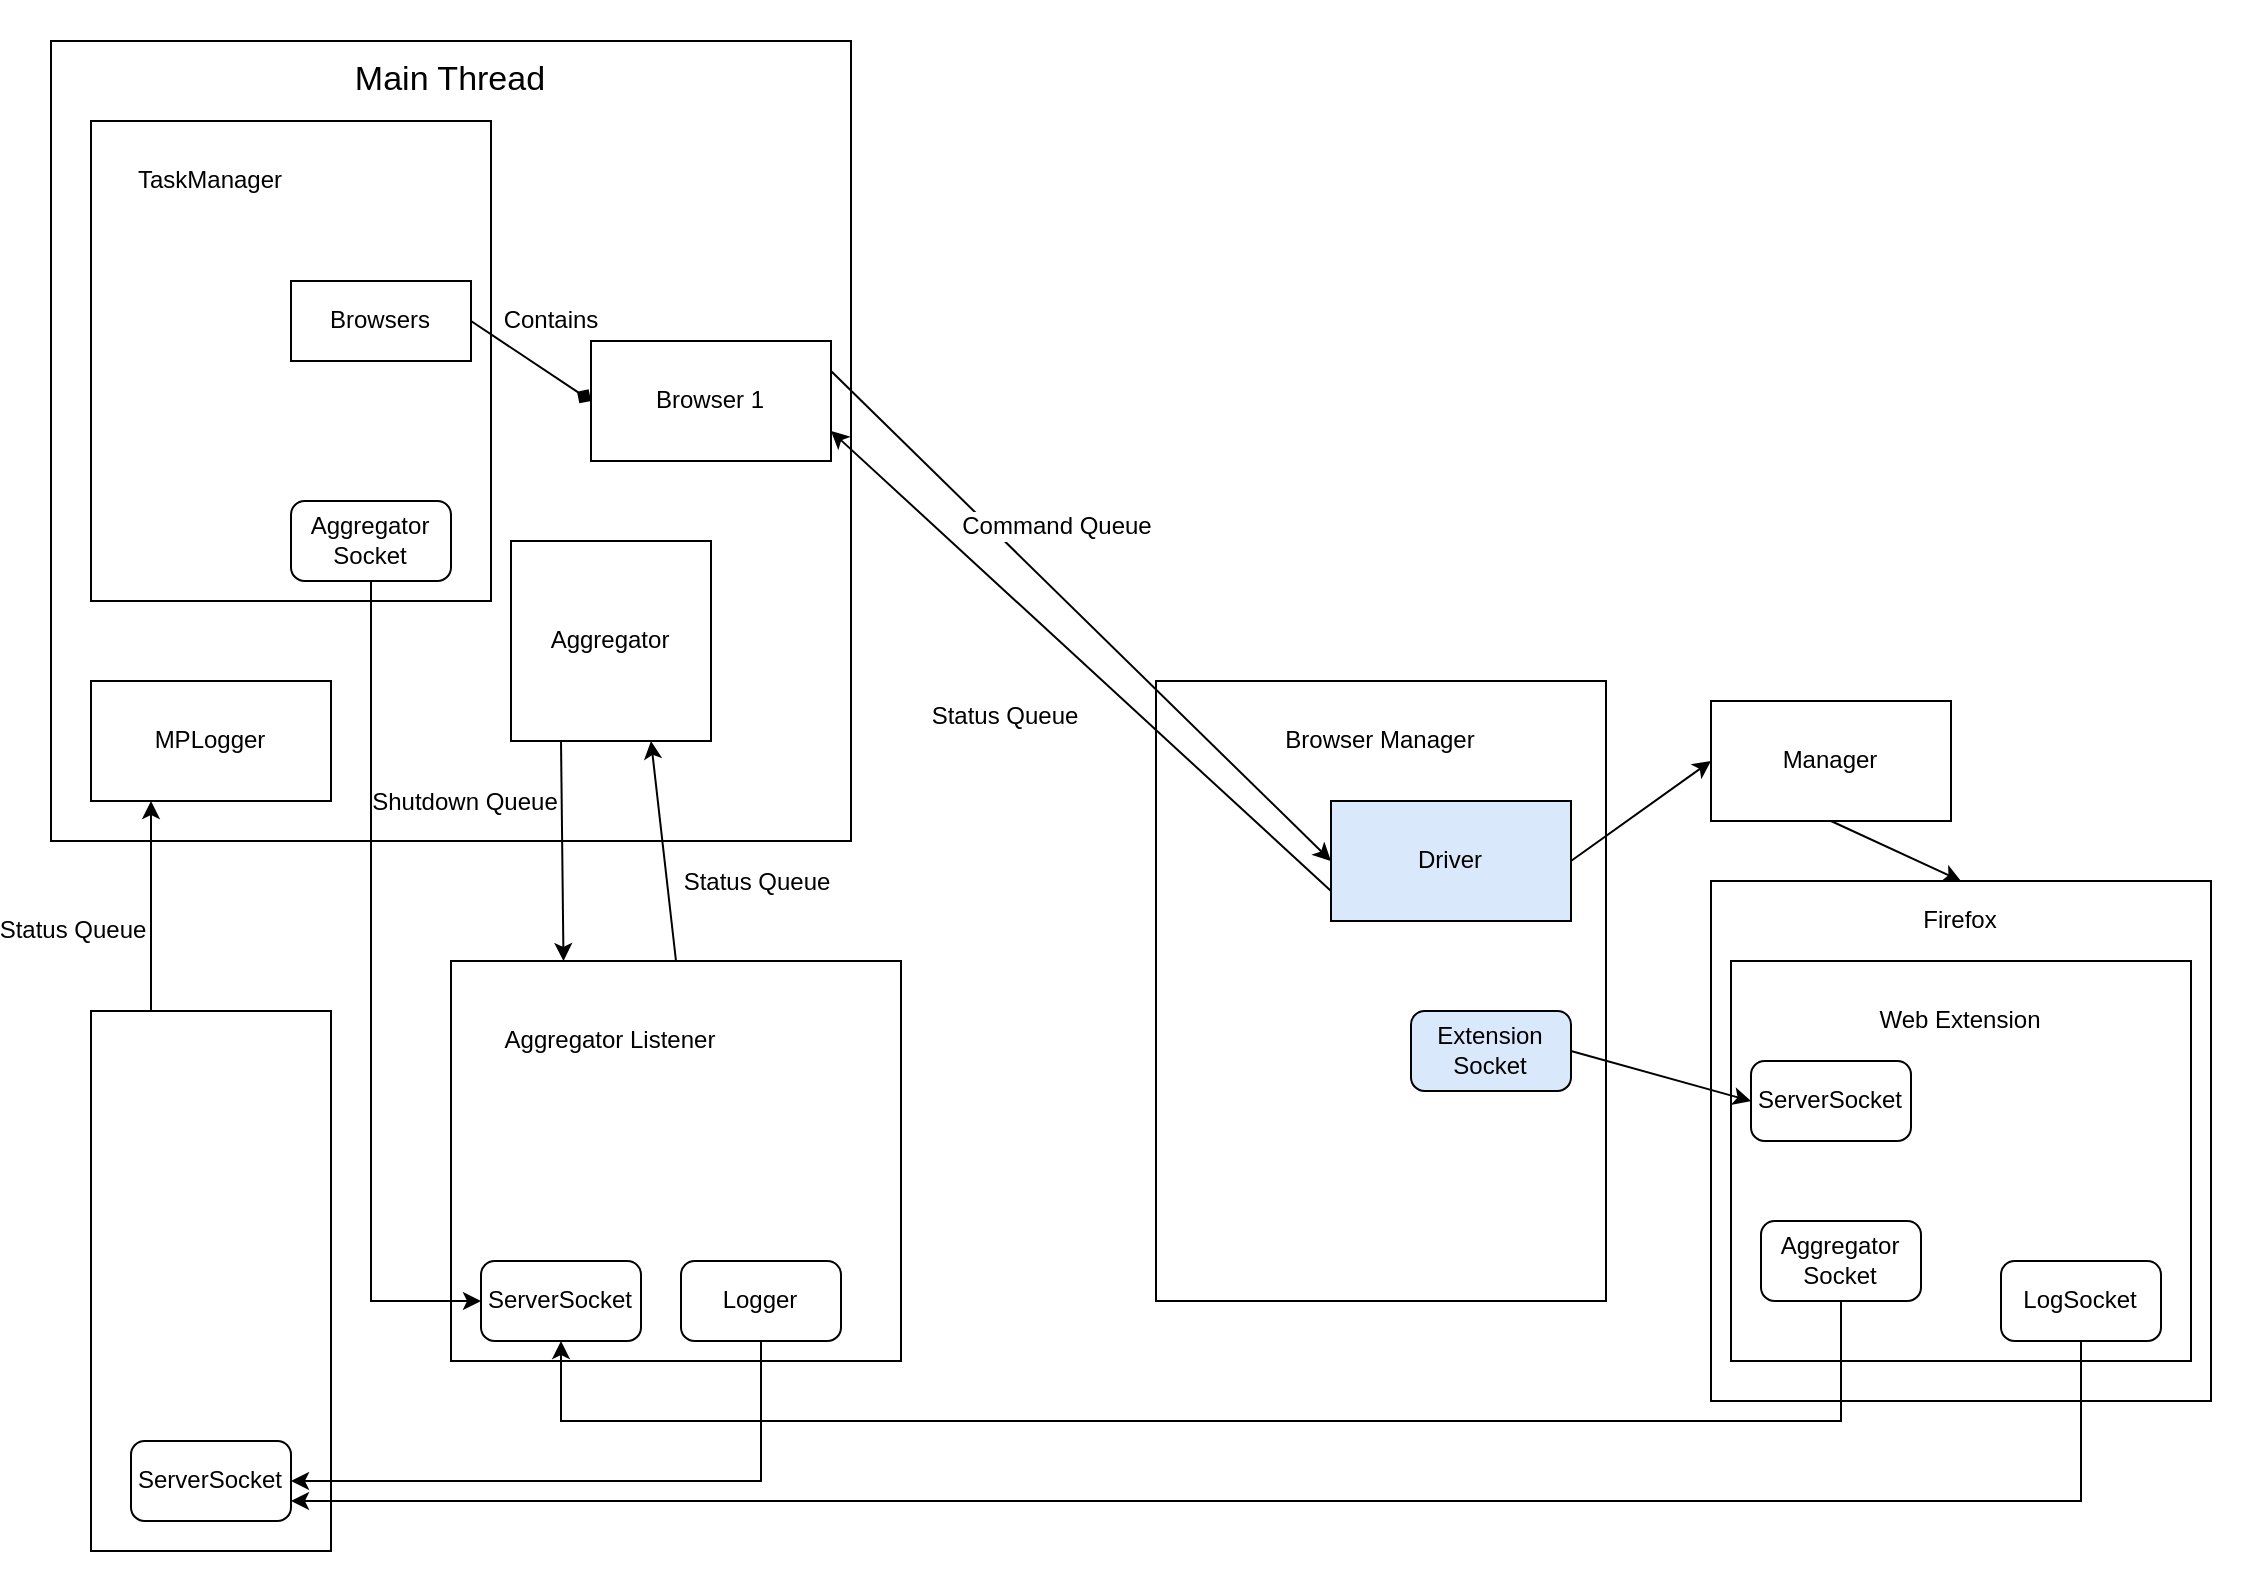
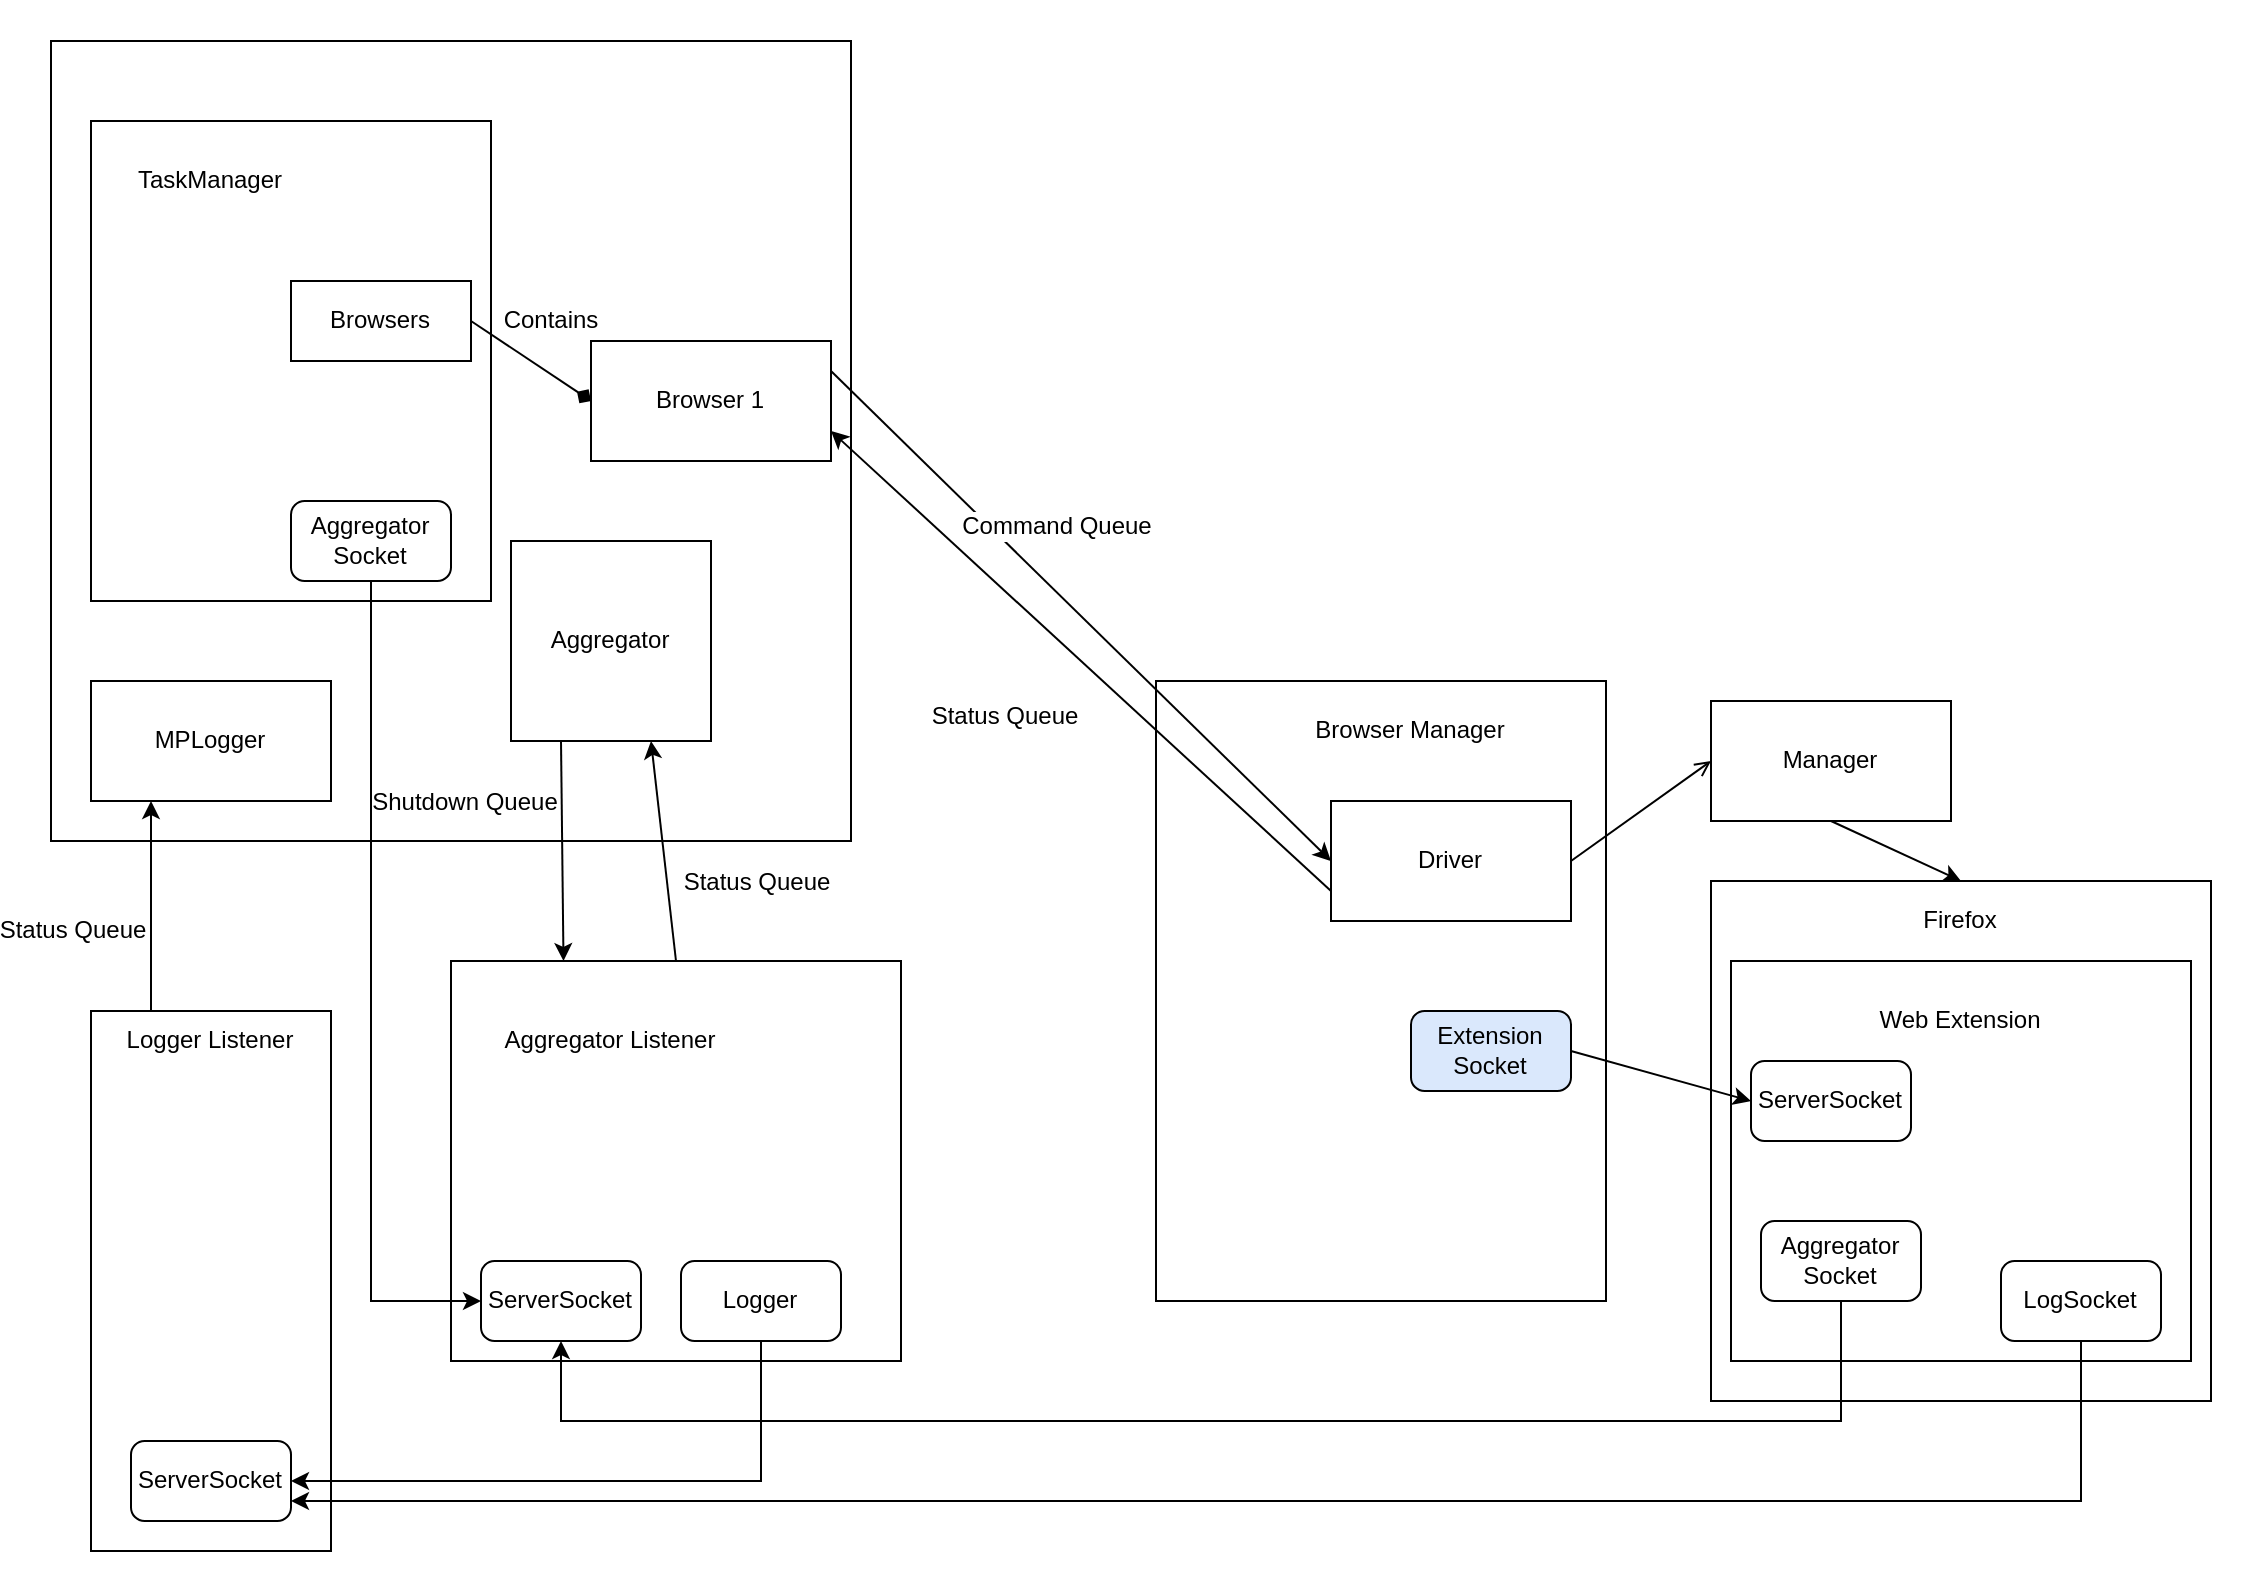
node "Main Thread": removed
node "Browser Manager": moved (1381, 741) -> (1411, 731)
edge "Driver" -> "Manager": arrowhead classic -> open
node "Driver": fillcolor #dae8fc -> #ffffff
node "Logger Listener": added
